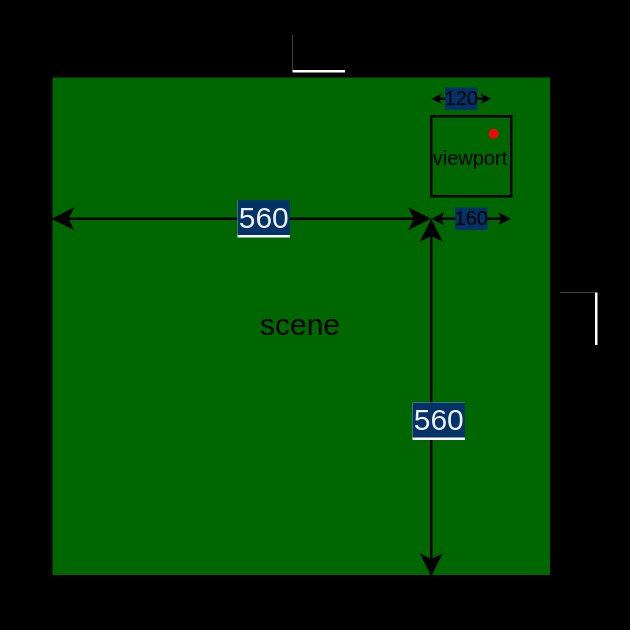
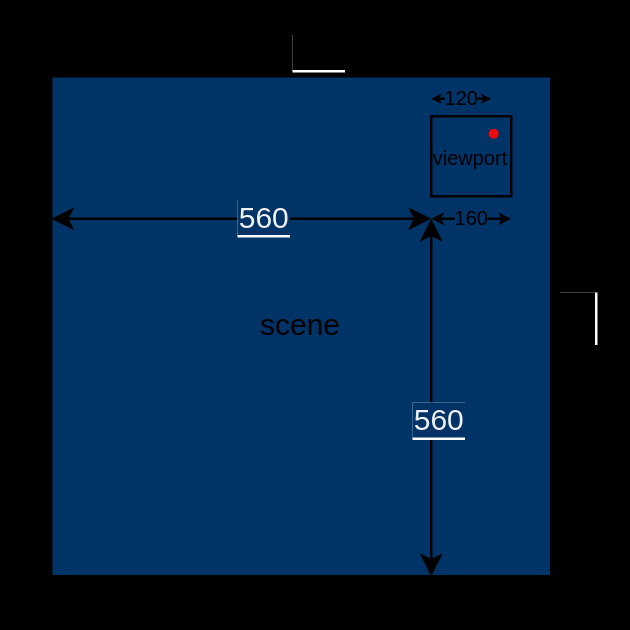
node "viewport": fillcolor #006600 -> #003366
node "scene": fillcolor #006600 -> #003366
